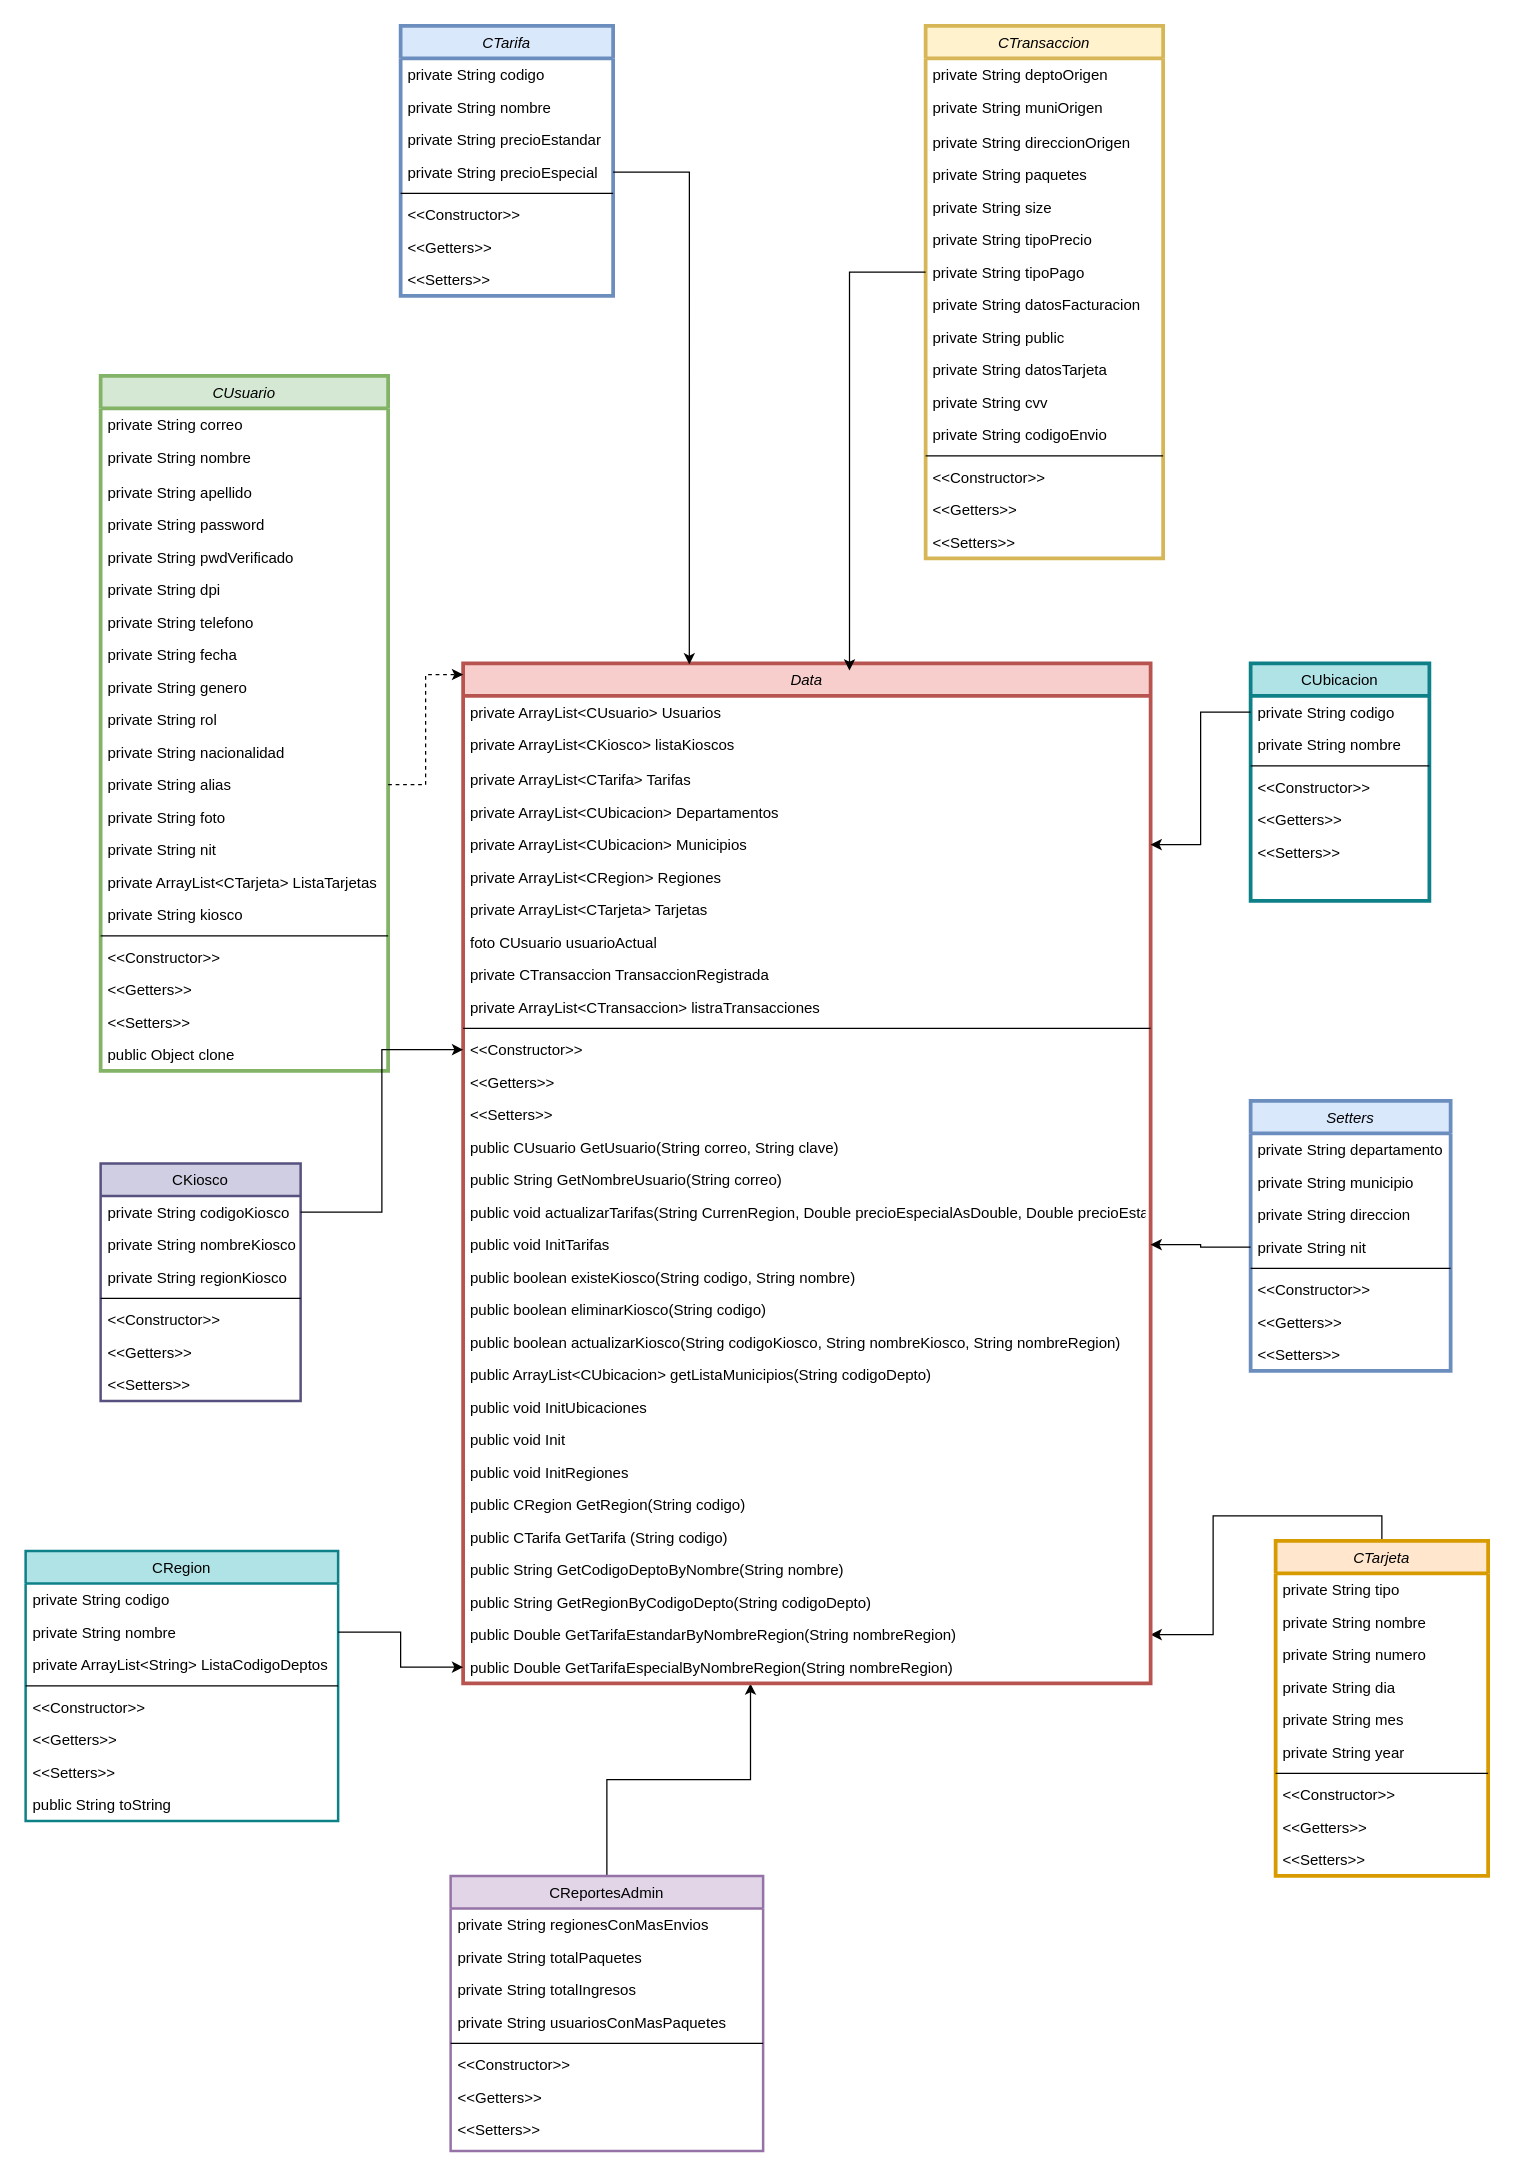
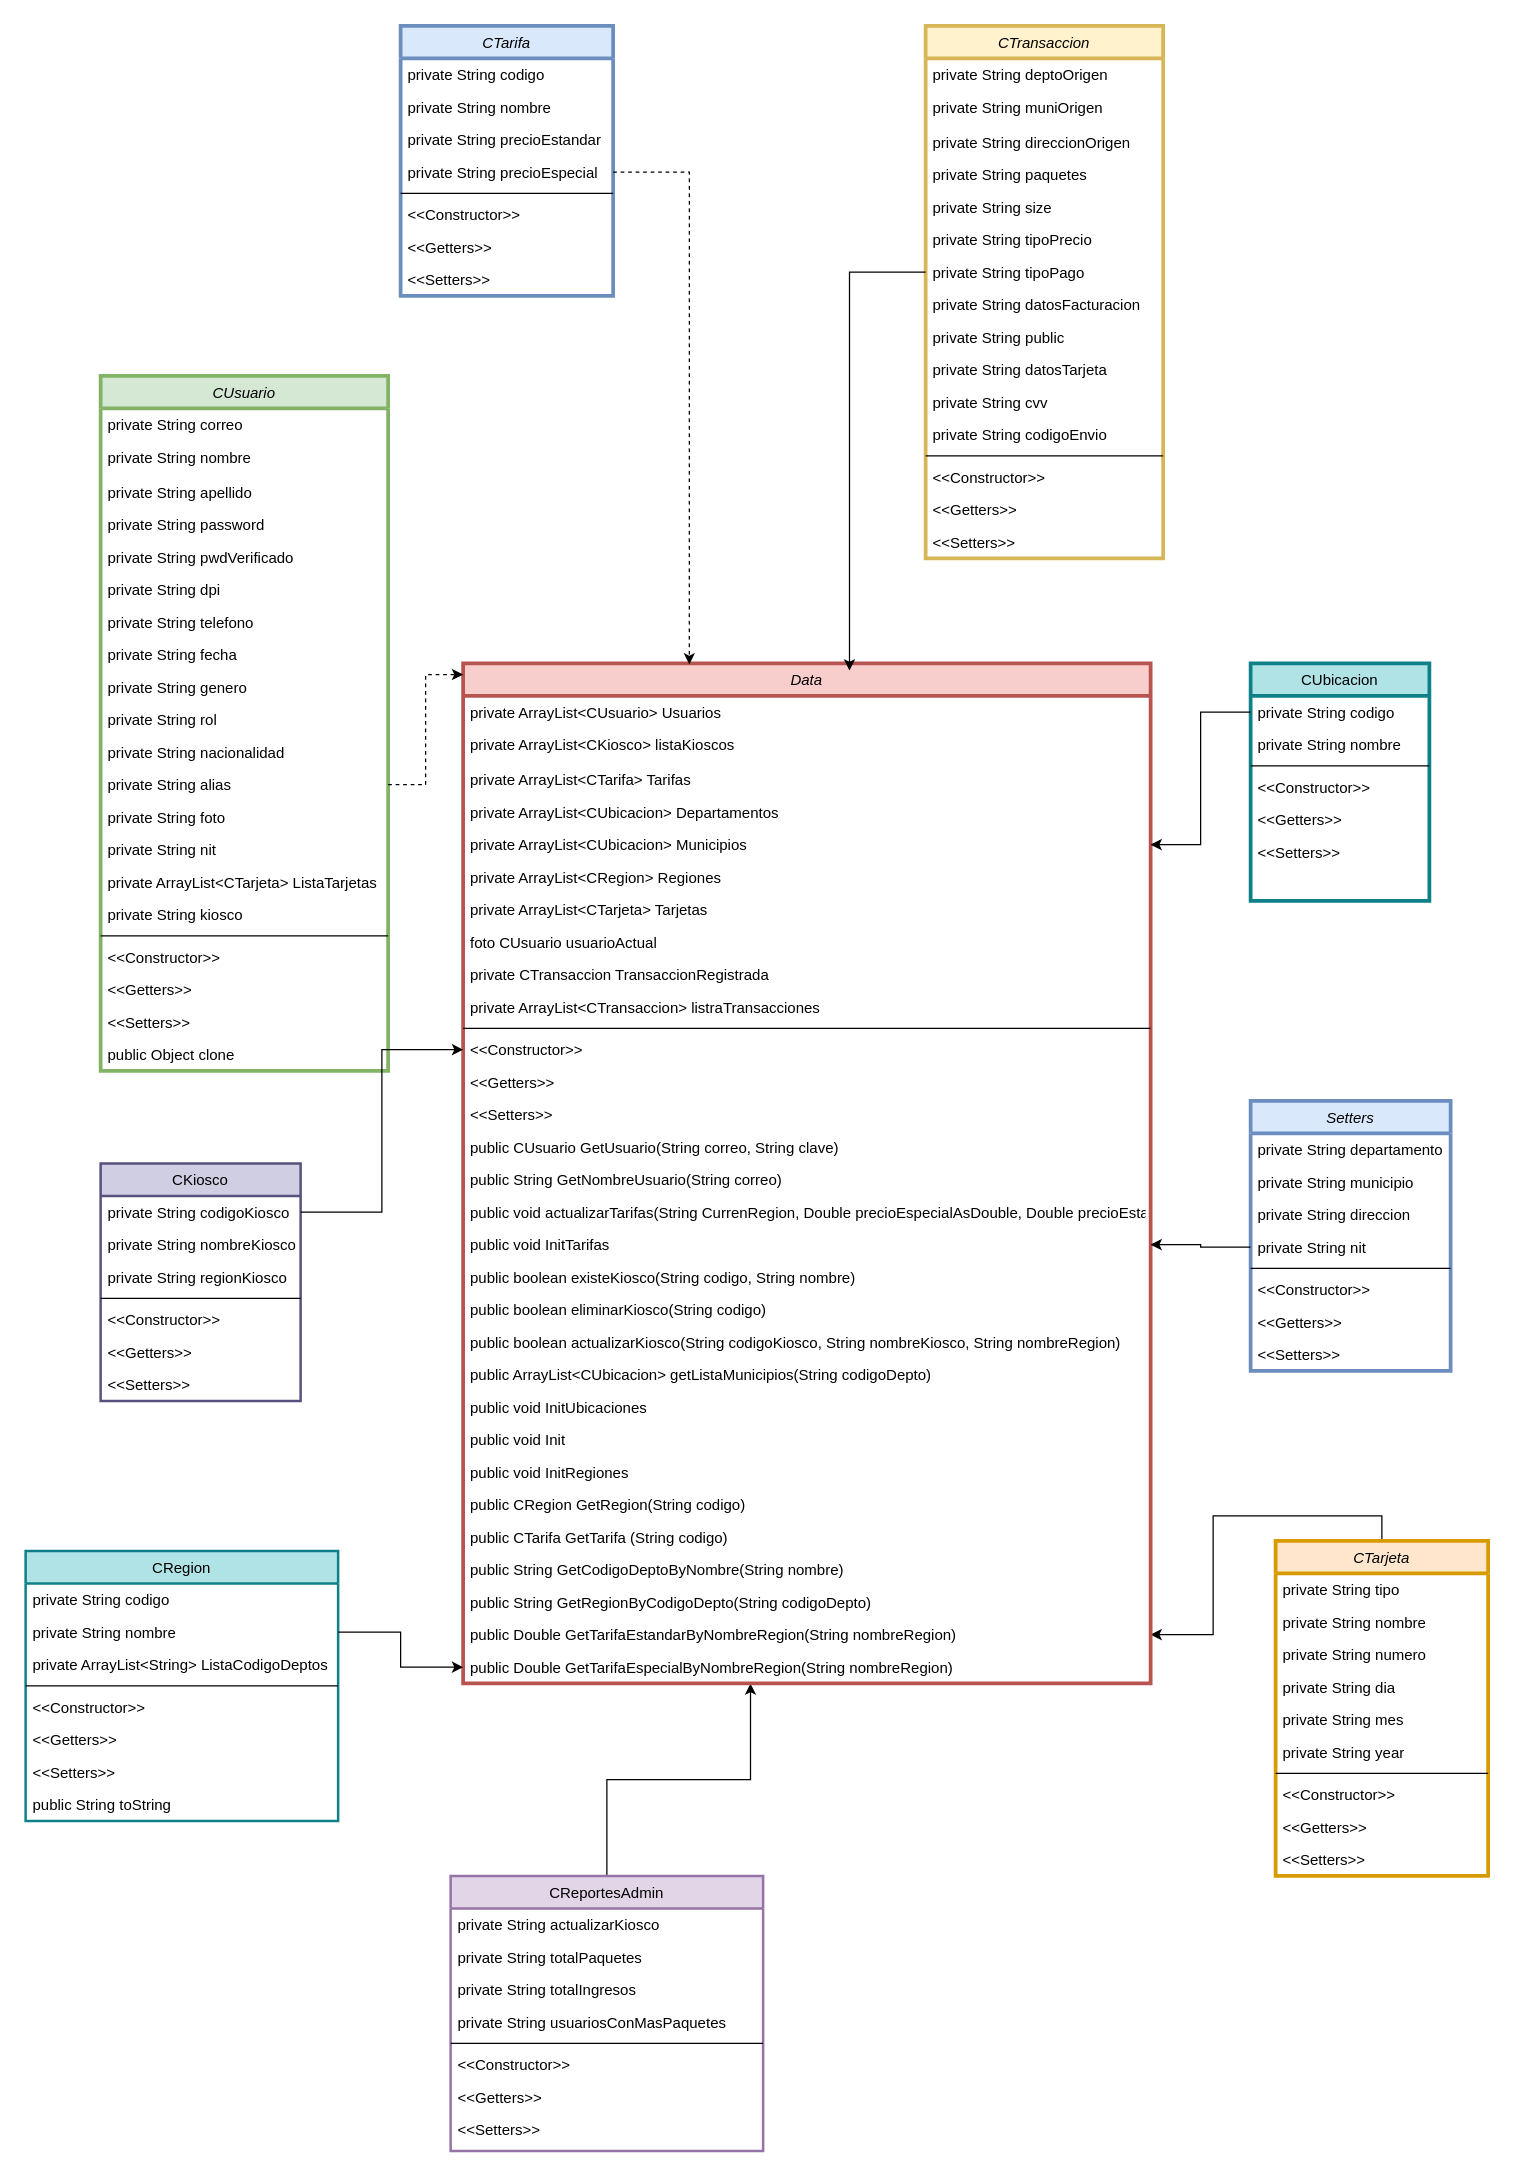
edge "private String precioEspecial" -> "Data": style solid -> dashed
node "private String regionesConMasEnvios": label "private String regionesConMasEnvios" -> "private String actualizarKiosco"
